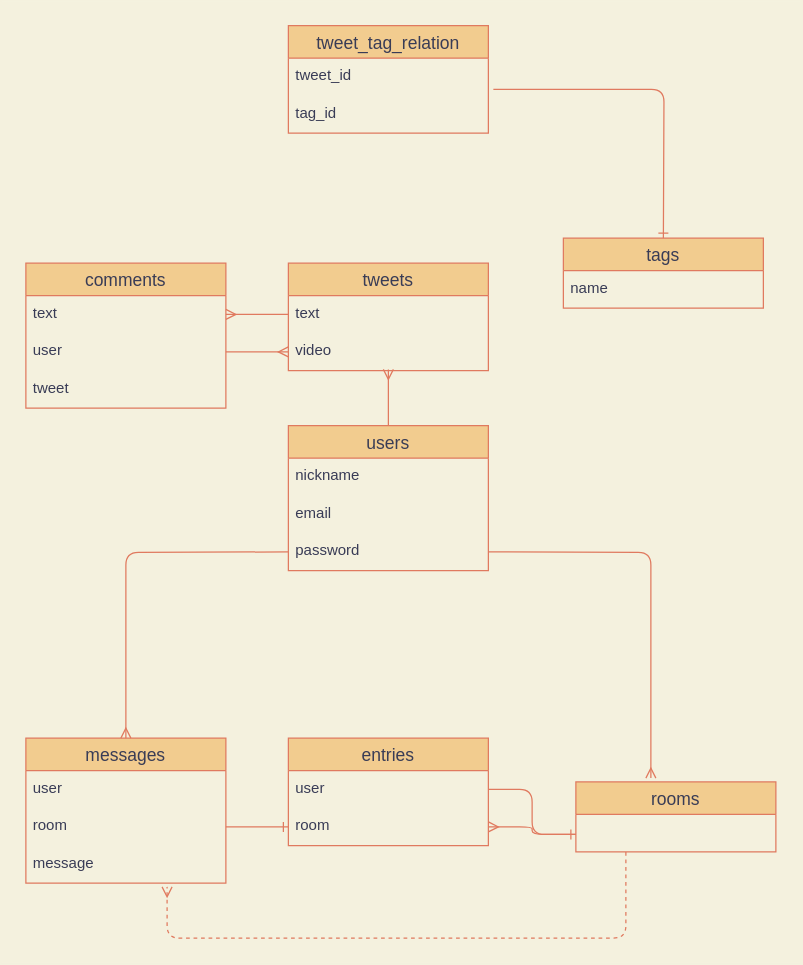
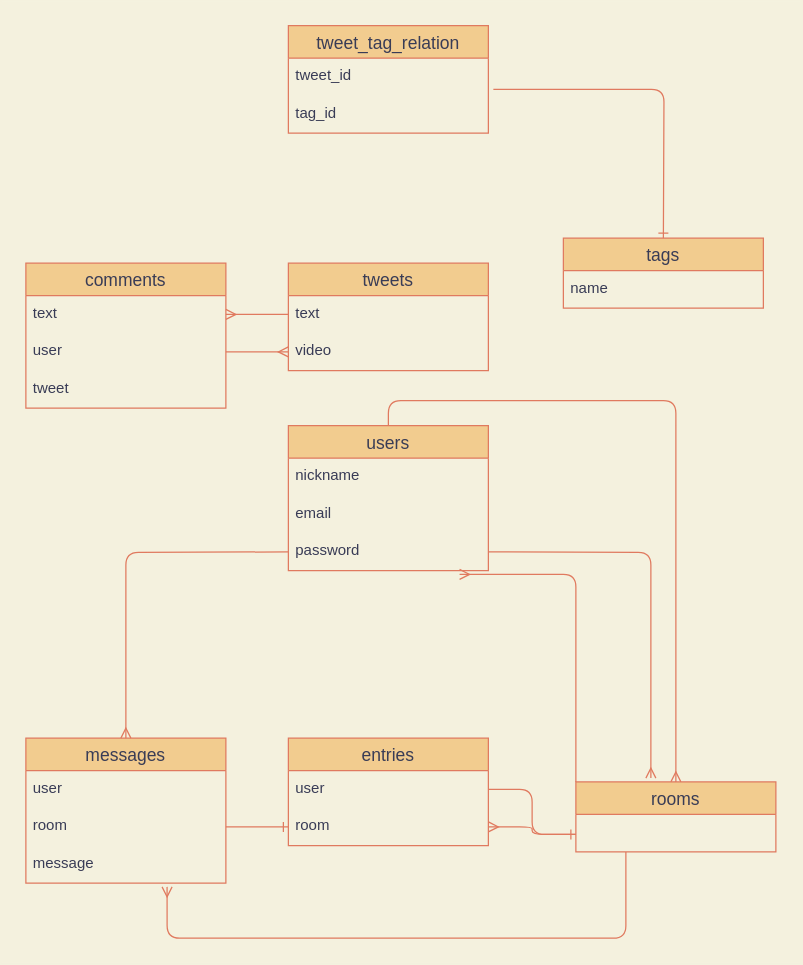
edge "users" -> "video": now "users" -> "rooms"
edge "rooms" -> "password": added
edge "rooms" -> "message": style dashed -> solid
